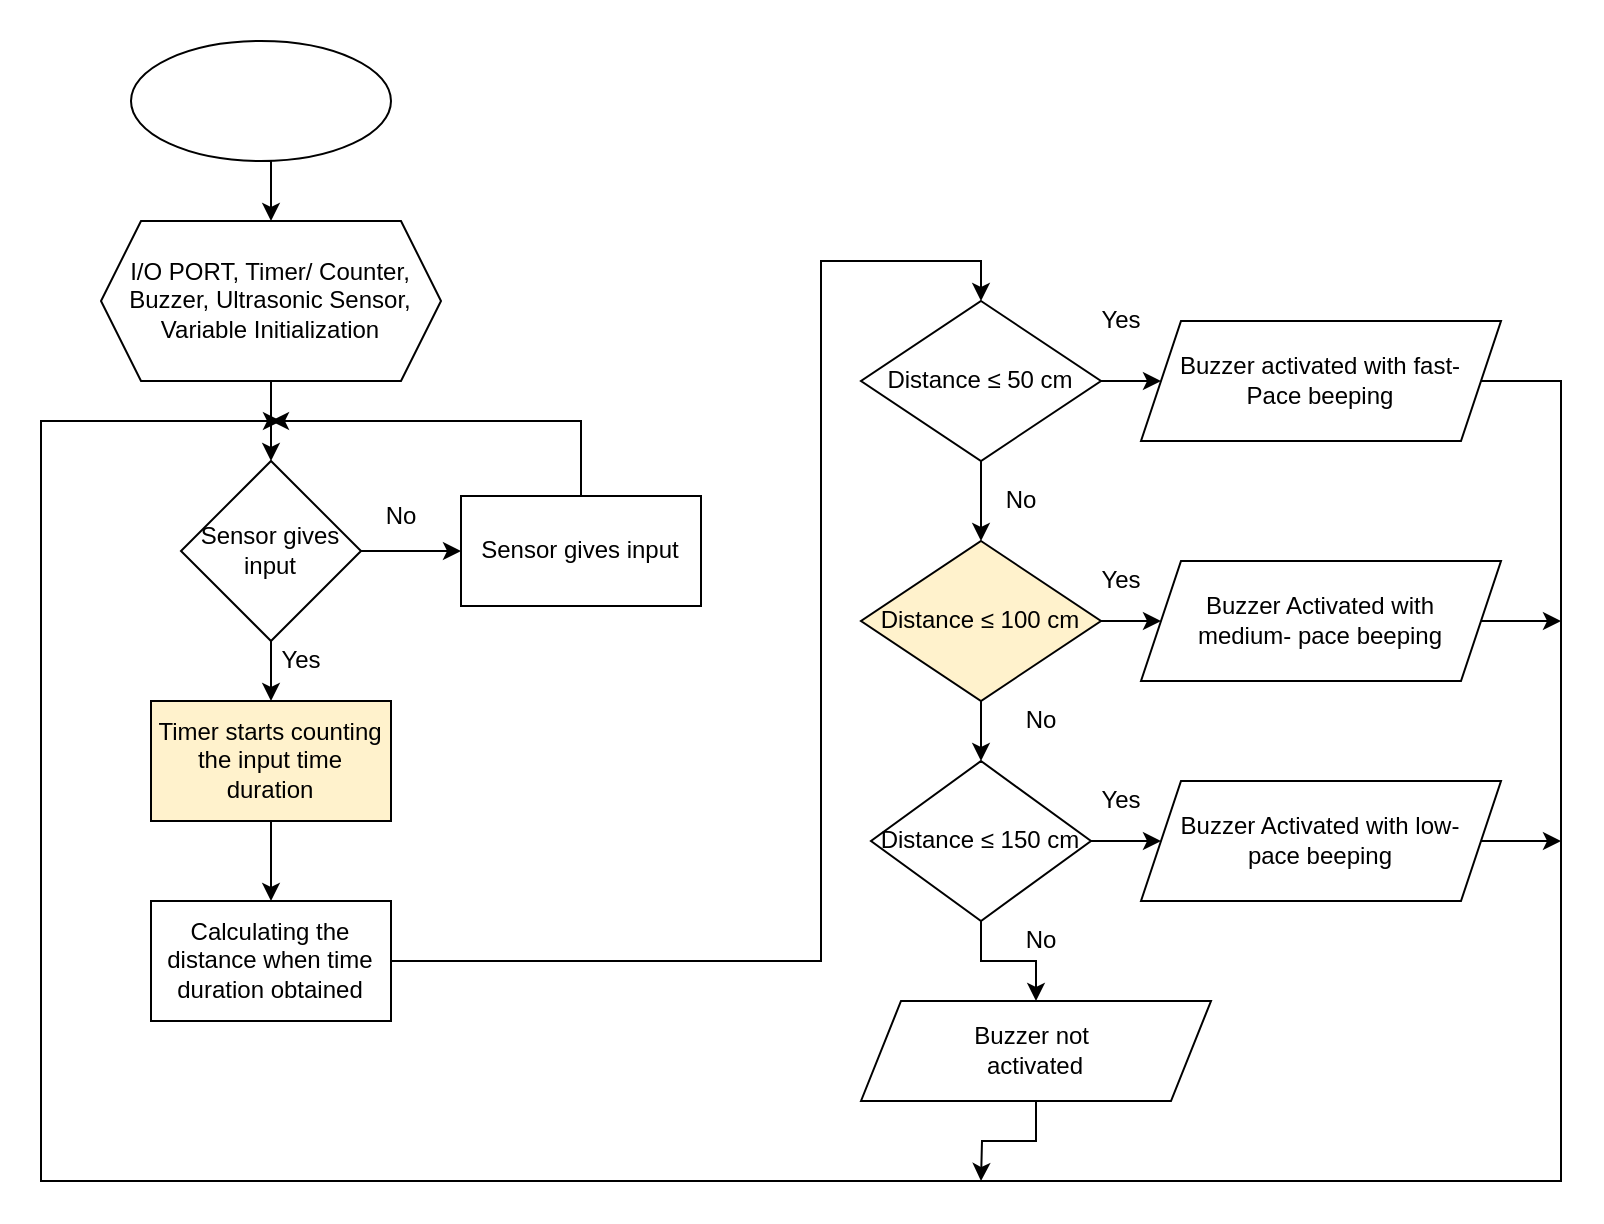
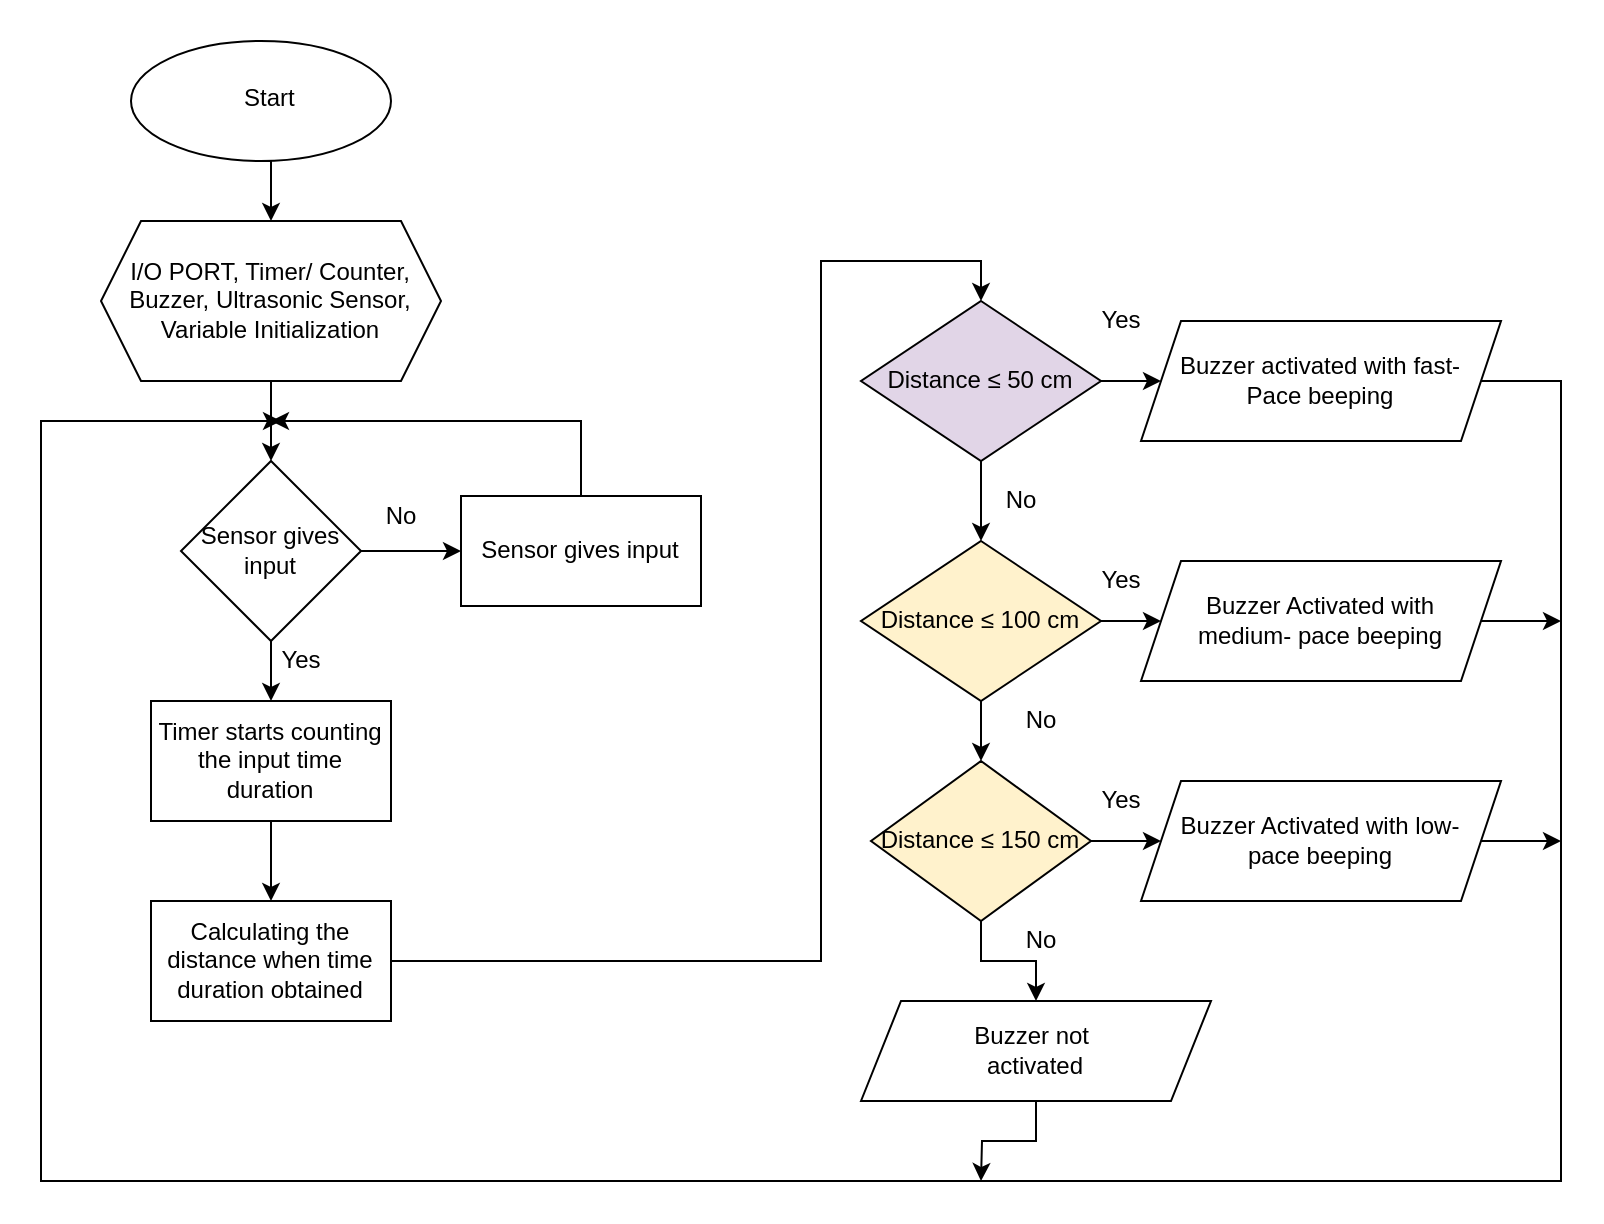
node "Start": added
node "Distance ≤ 50 cm": fillcolor #ffffff -> #e1d5e7
node "Timer starts counting the input time duration": fillcolor #fff2cc -> #ffffff
node "Distance ≤ 150 cm": fillcolor #ffffff -> #fff2cc
